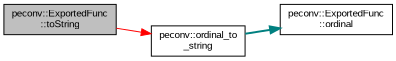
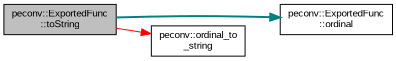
edge "peconv::ordinal_to _string" -> "peconv::ExportedFunc ::ordinal": now "peconv::ExportedFunc ::toString" -> "peconv::ExportedFunc ::ordinal"
